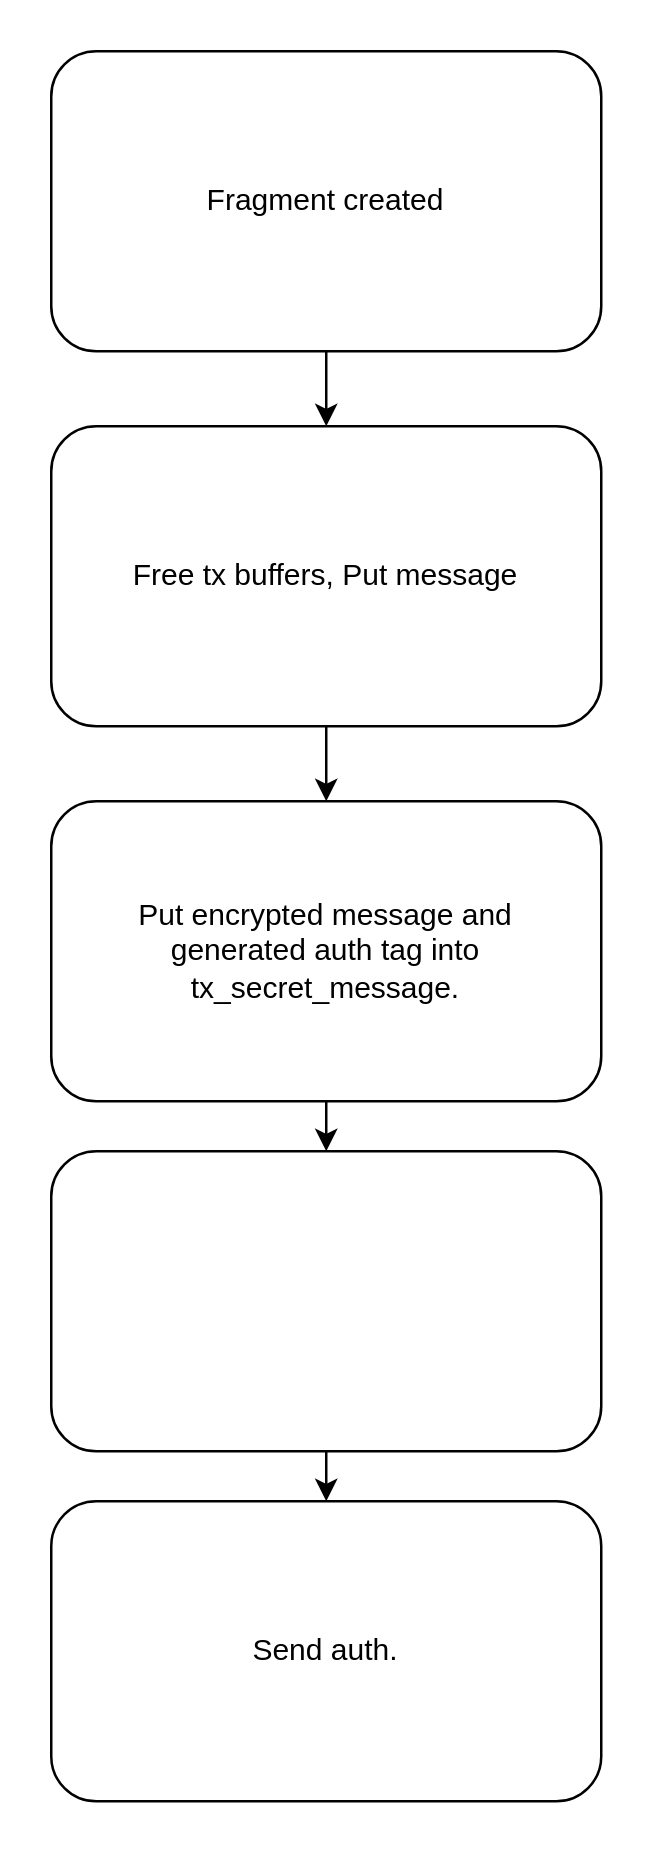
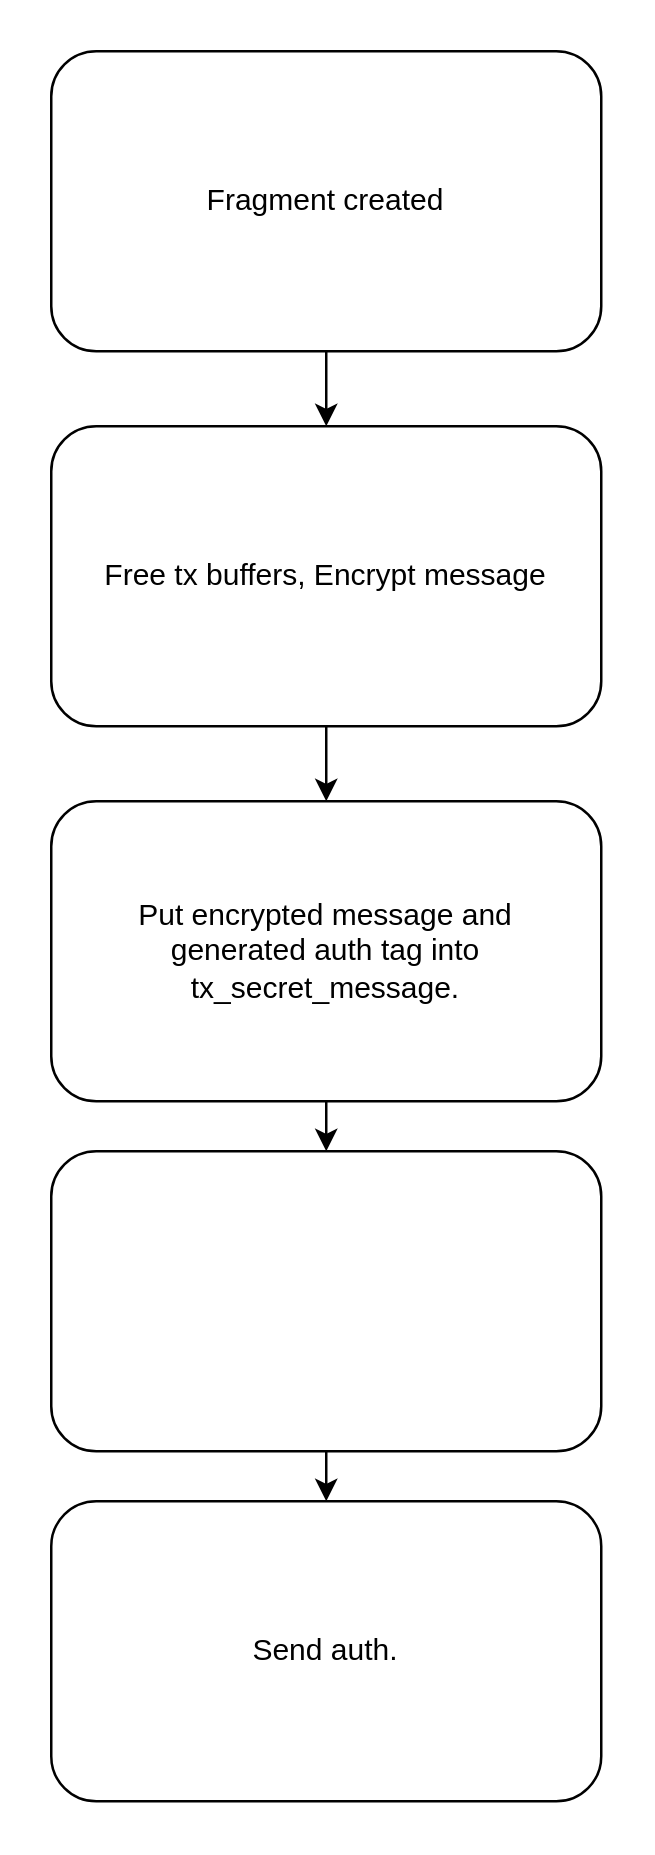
node "Free tx buffers, Put message": label "Free tx buffers, Put message" -> "Free tx buffers, Encrypt message"
